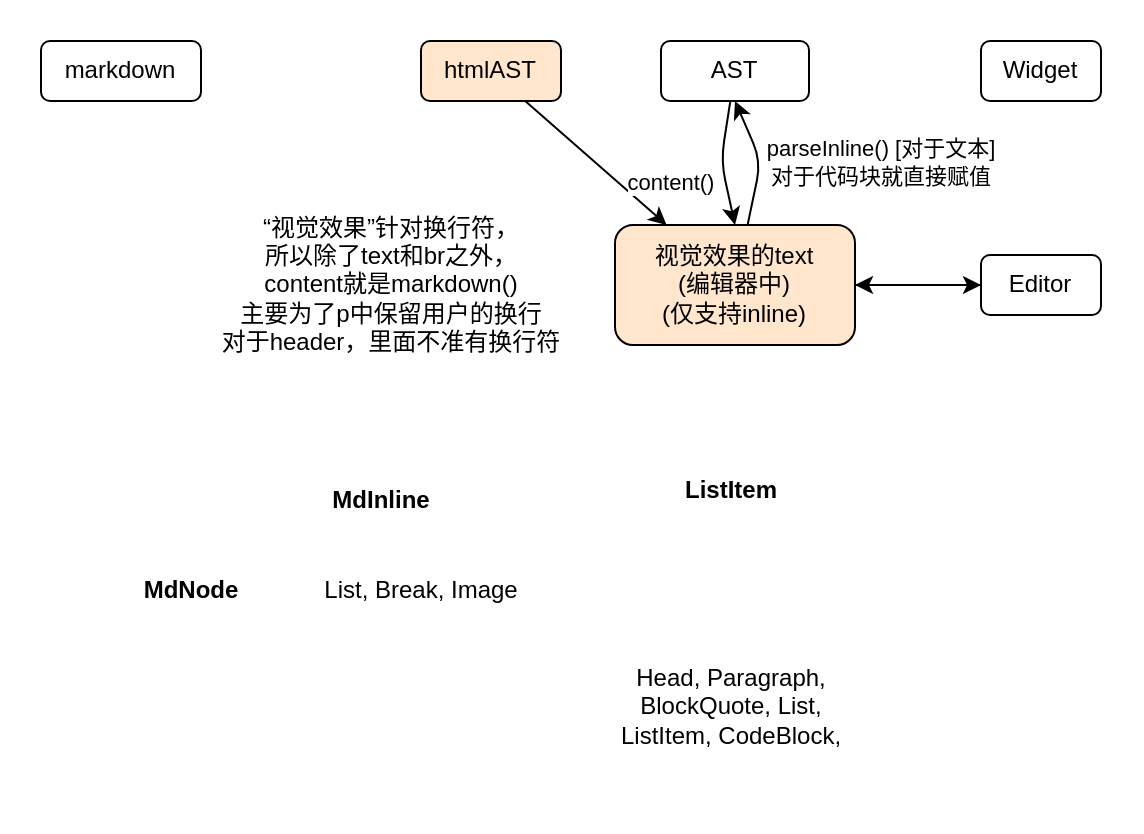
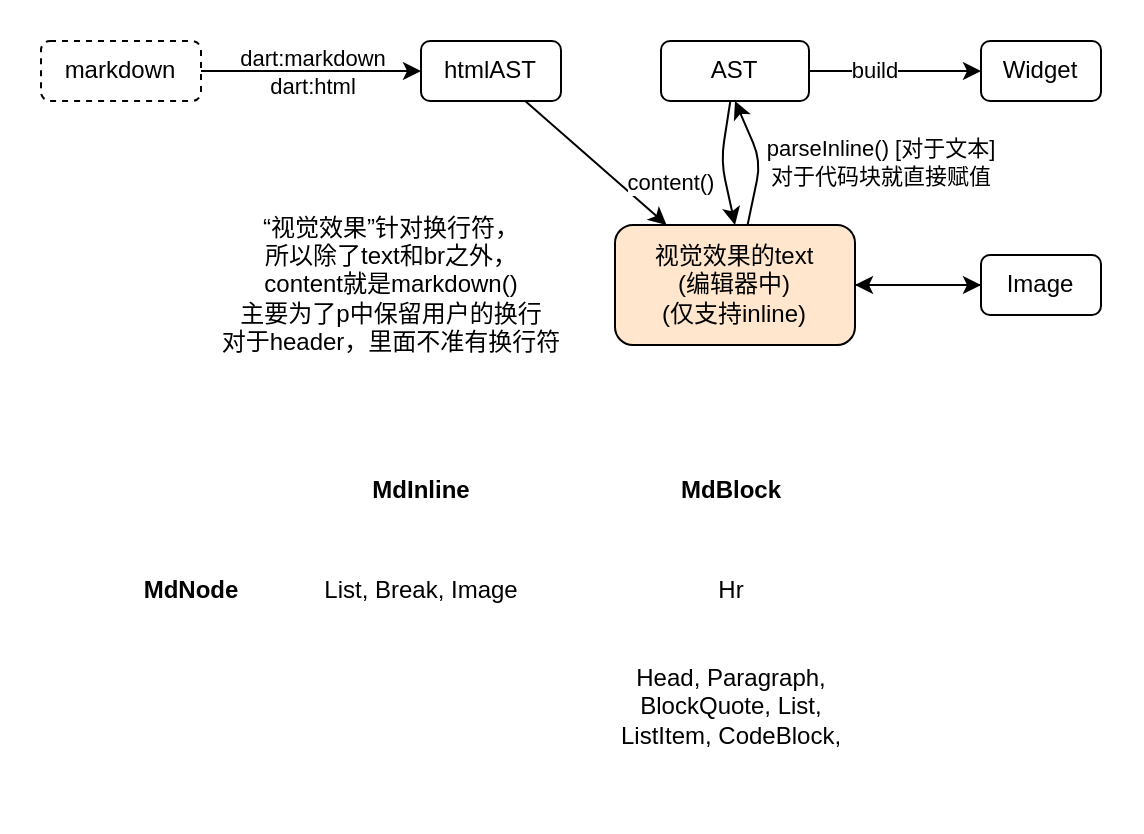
node "markdown": style solid -> dashed
edge "markdown" -> "htmlAST": added, label "dart:markdown dart:html"
node "htmlAST": fillcolor #ffe6cc -> #ffffff
edge "AST" -> "Widget": added, label "build"
node "Editor": label "Editor" -> "Image"
node "ListItem": label "ListItem" -> "MdBlock"
node "MdInline": moved (381, 501) -> (421, 491)
node "Hr": added
